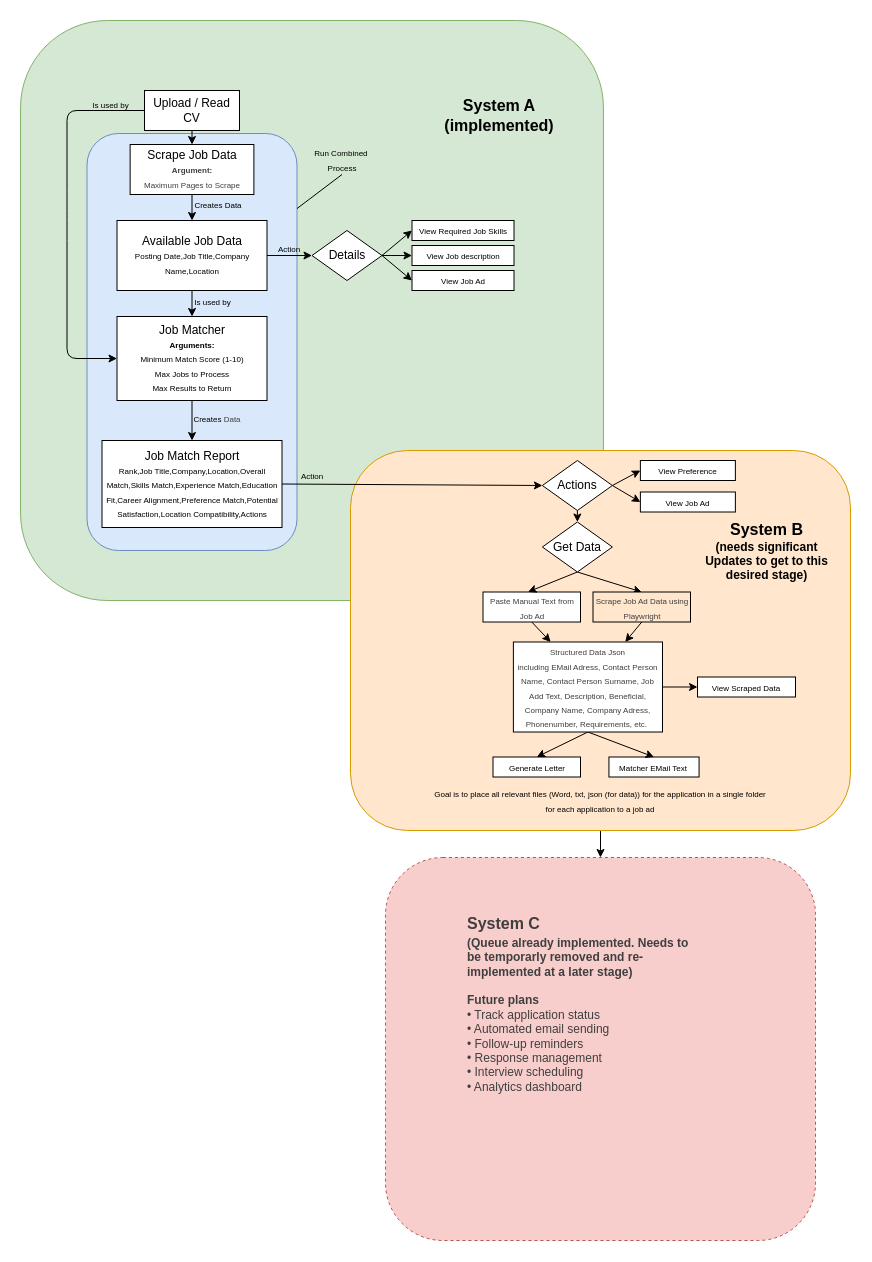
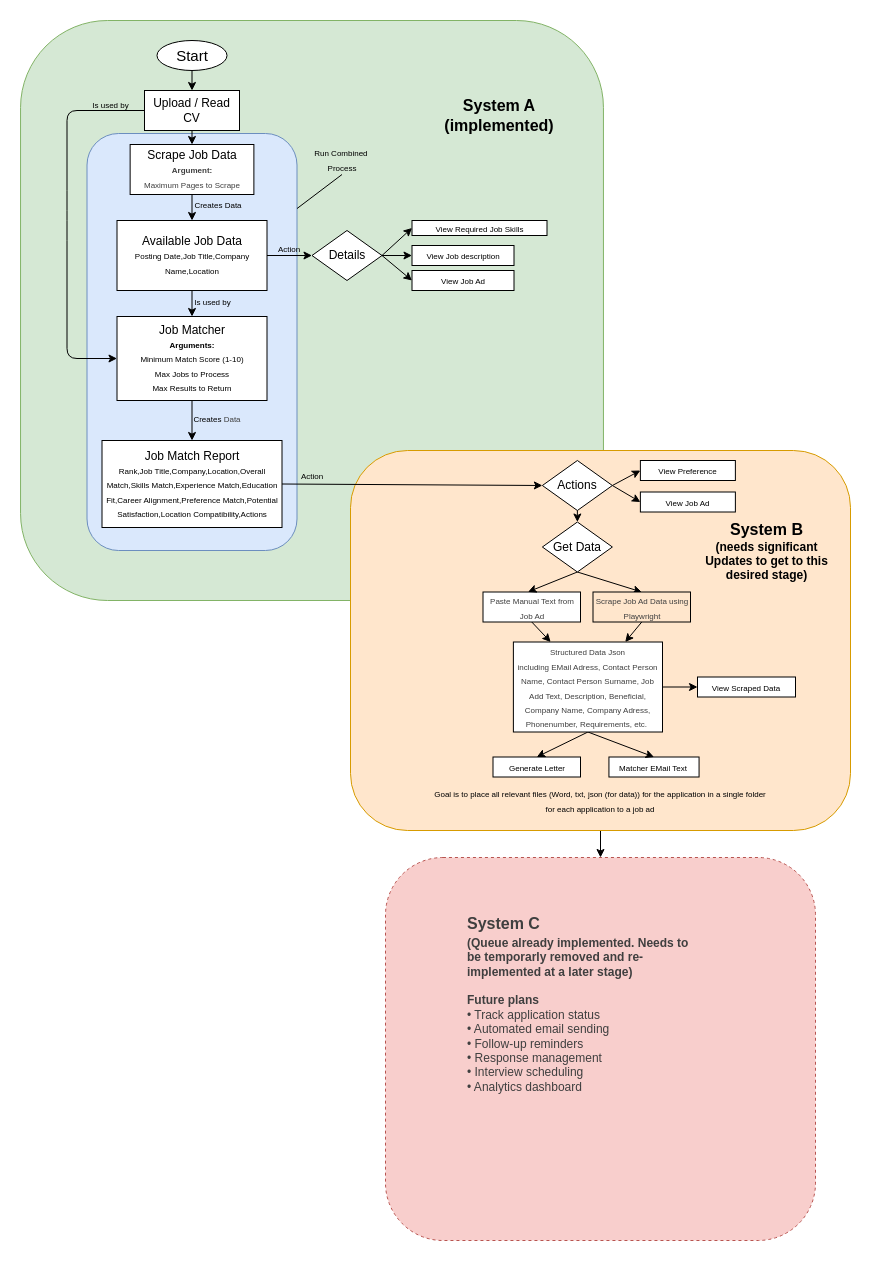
node "Start": added
edge "Start" -> "Upload / Read CV": added
node "View Required Job Skills": size 102x20 -> 135x15
